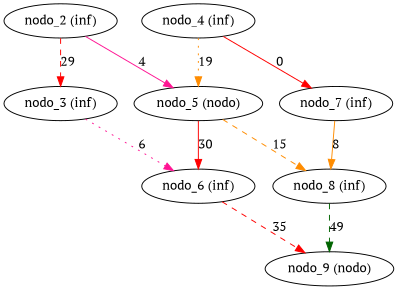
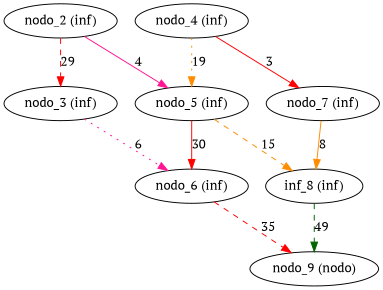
edge "nodo_4 (inf)" -> "nodo_7 (inf)": label "0" -> "3"
node "nodo_5 (nodo)": label "nodo_5 (nodo)" -> "nodo_5 (inf)"
node "nodo_8 (inf)": label "nodo_8 (inf)" -> "inf_8 (inf)"
